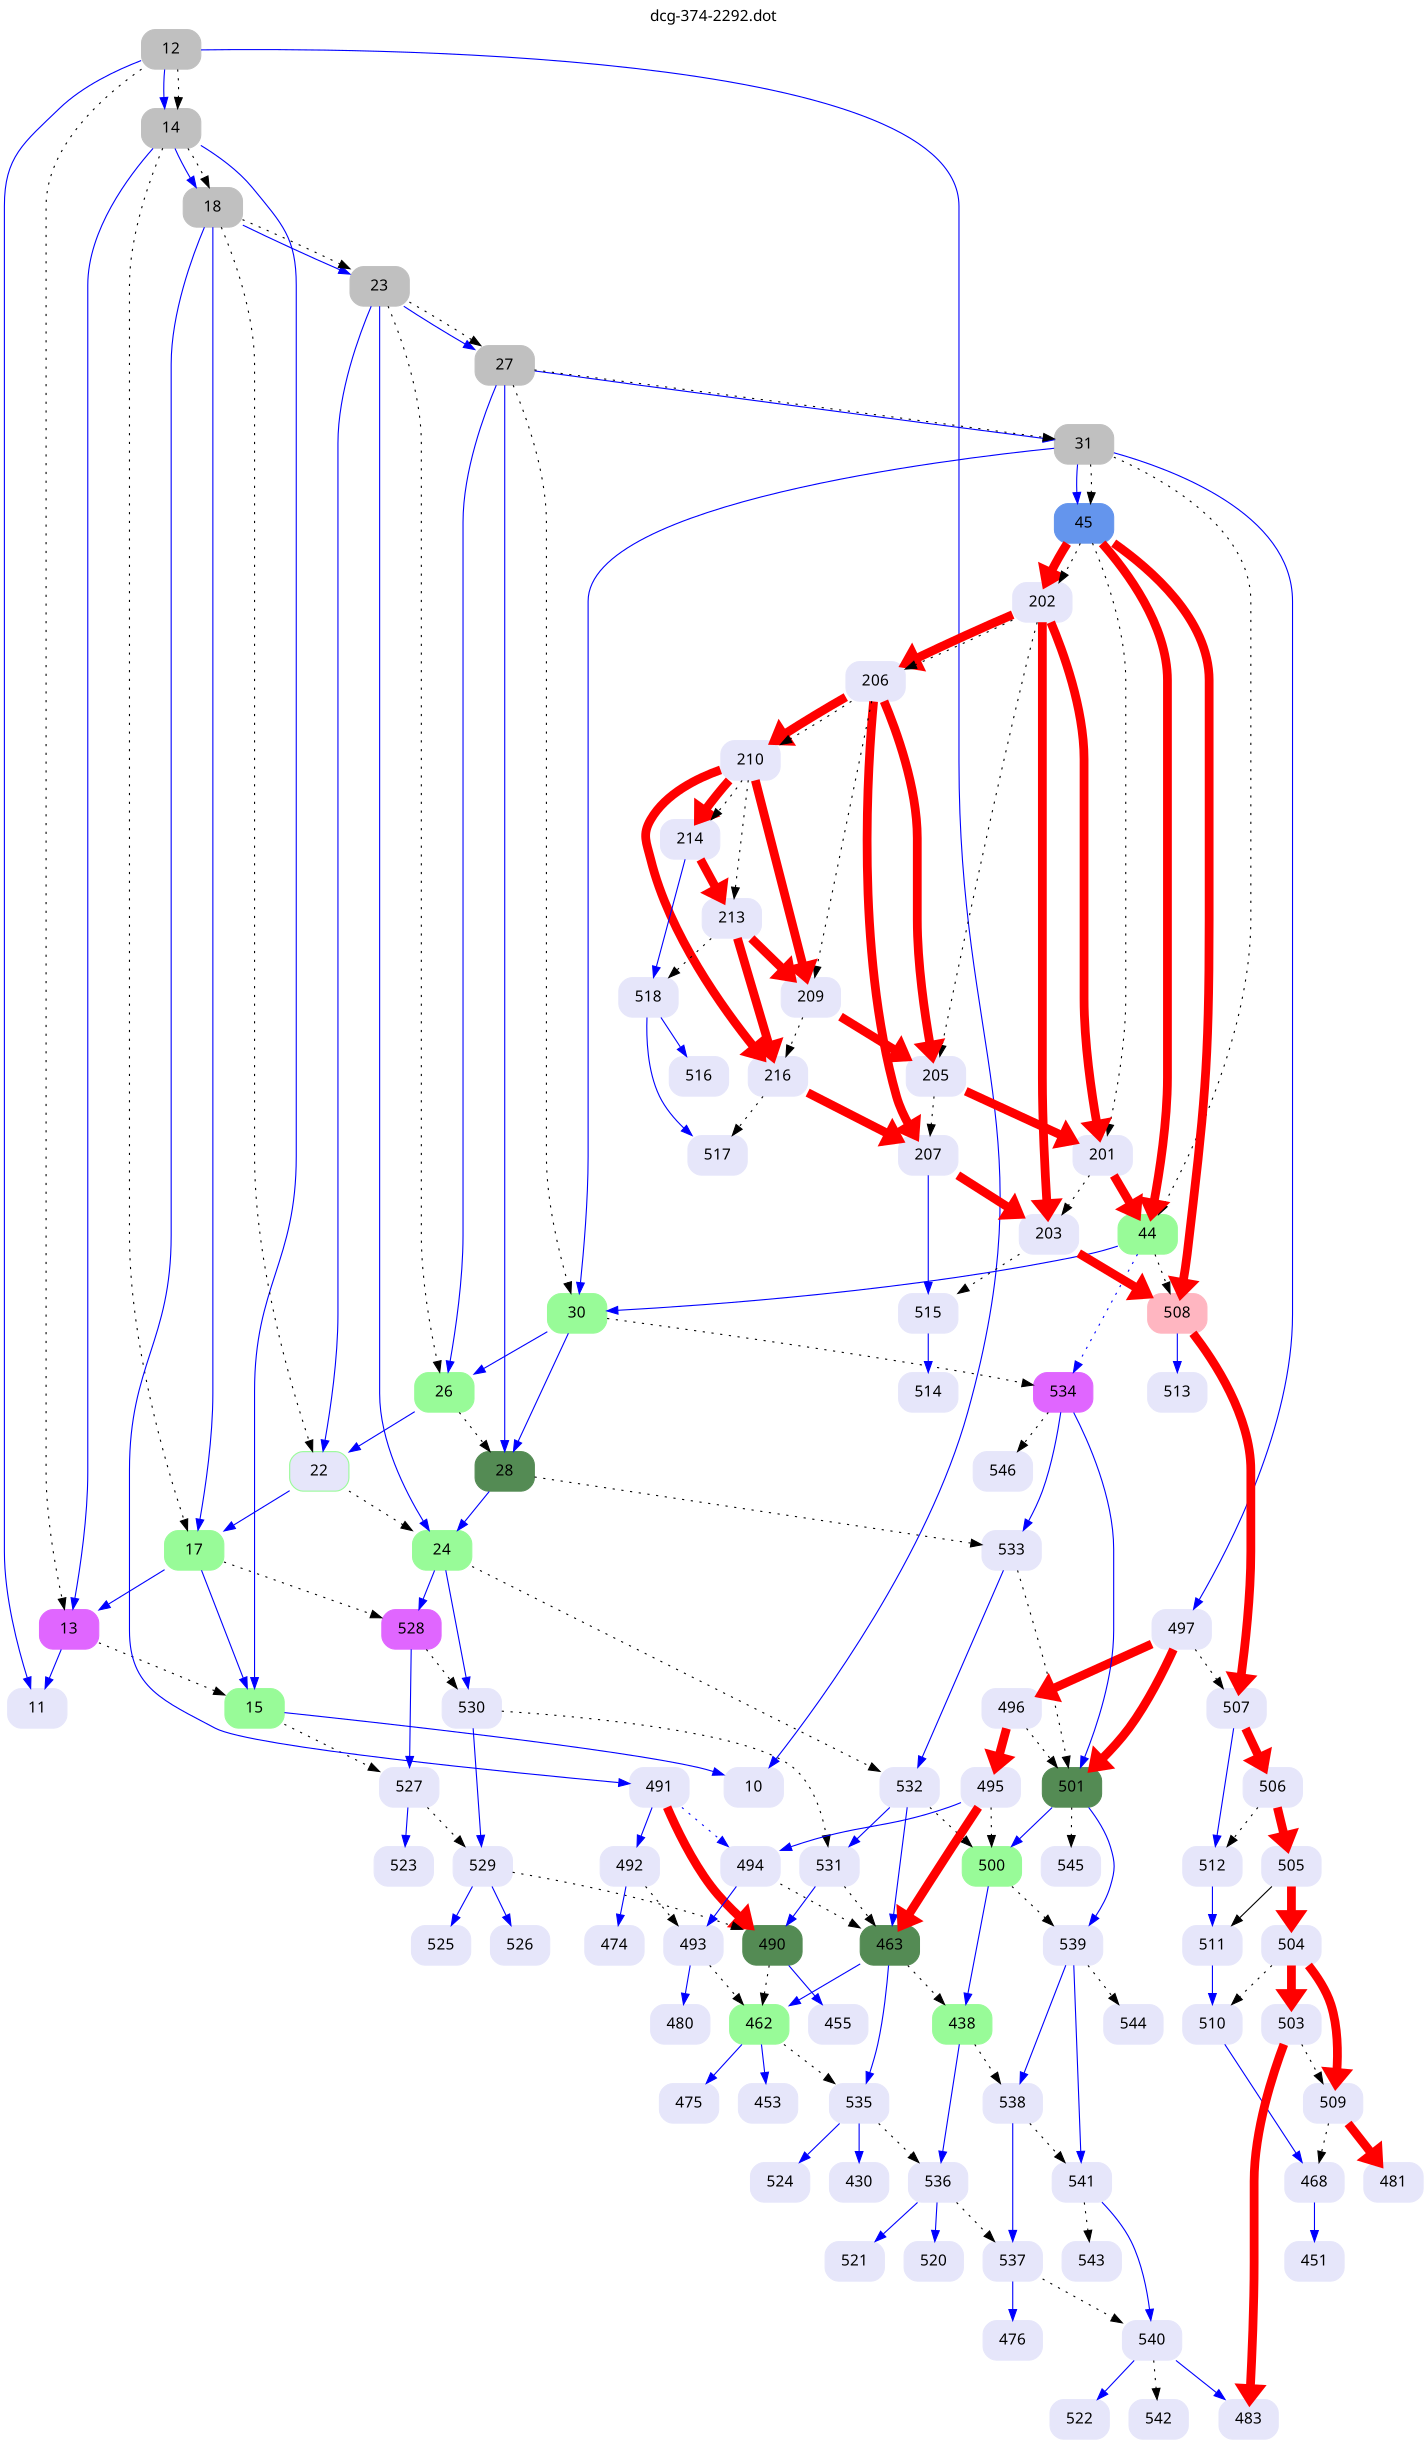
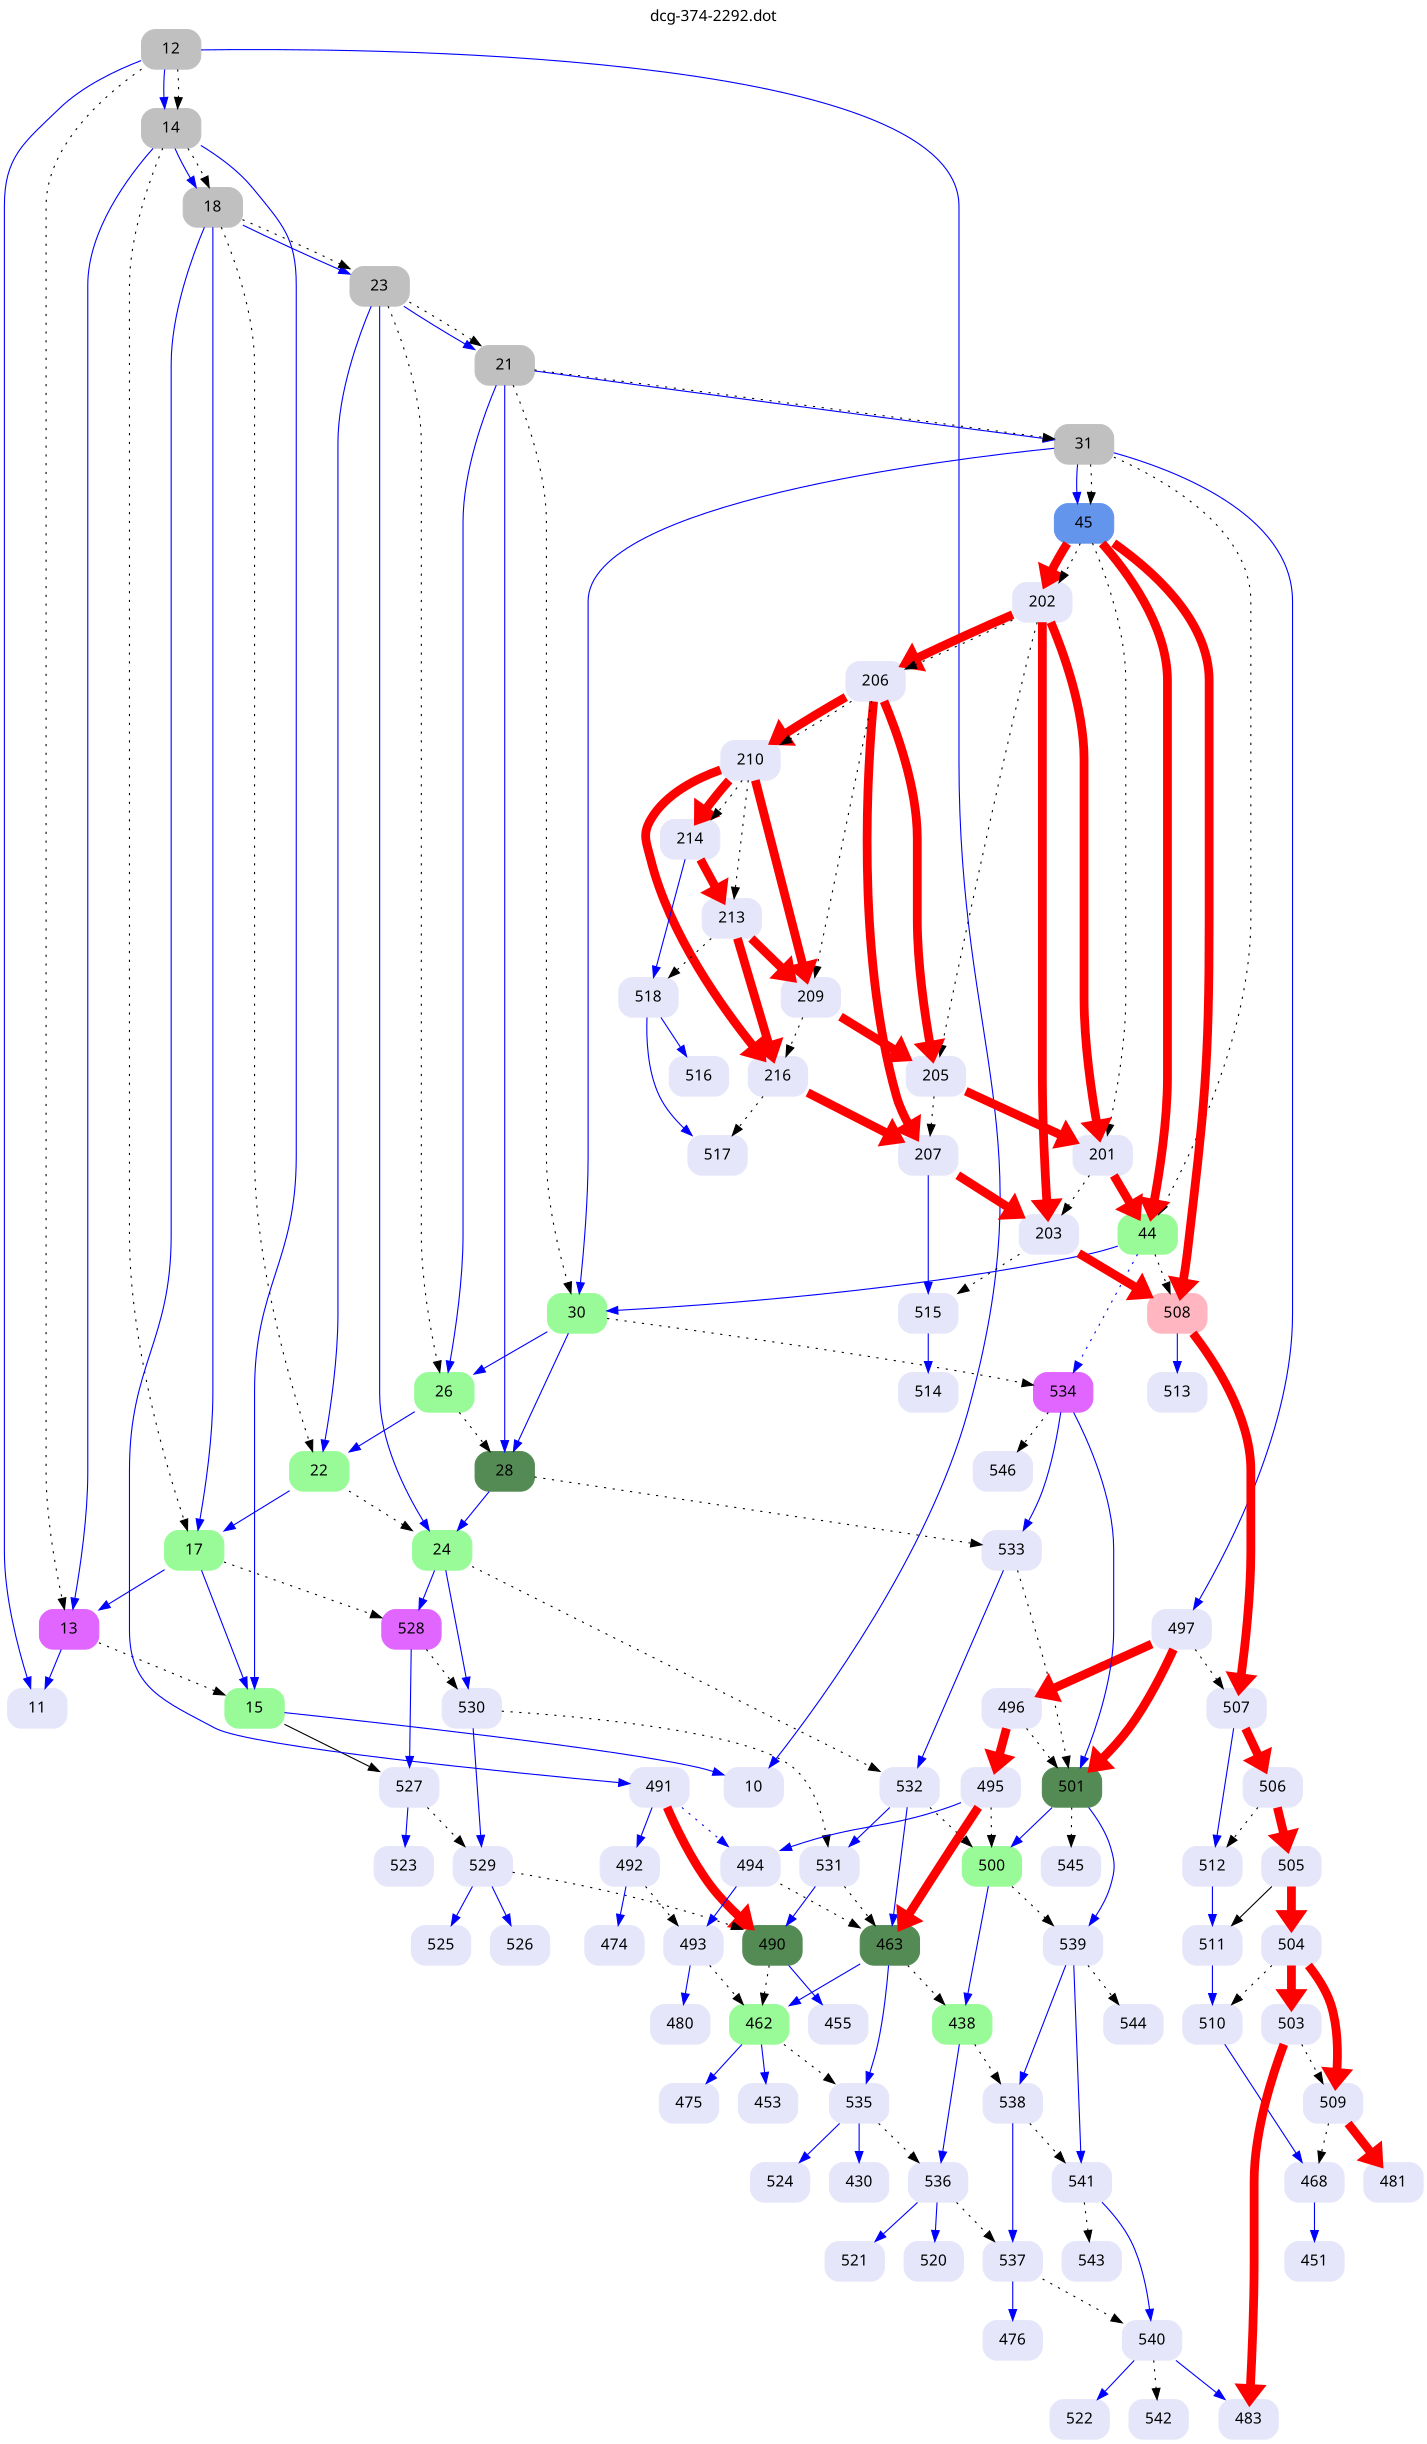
node "27": label "27" -> "21"
node "22": fillcolor lavender -> palegreen
edge "15" -> "527": style dotted -> solid
